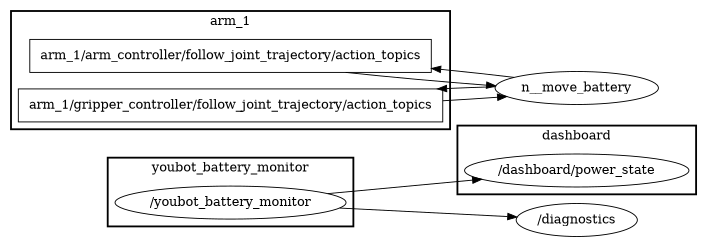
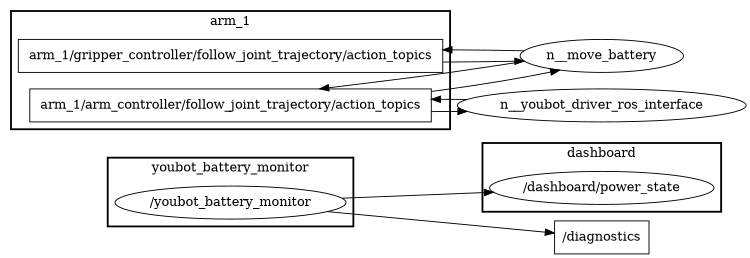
node "n__youbot_driver_ros_interface": added
node "/diagnostics": shape ellipse -> box
